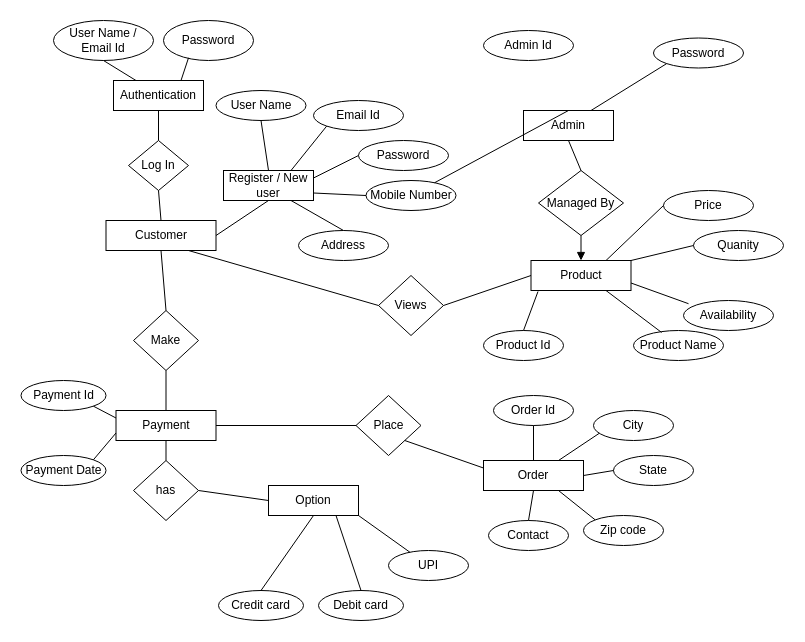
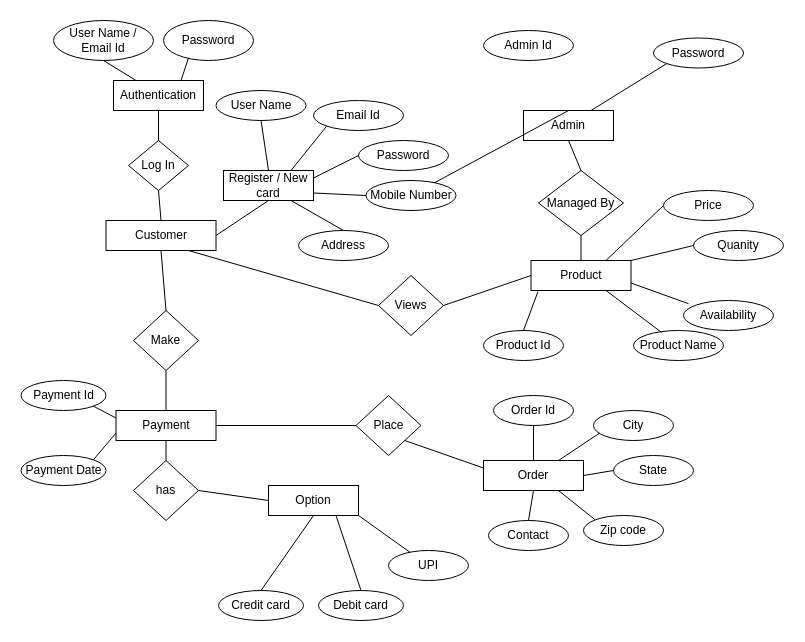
node "Register / New user": label "Register / New user" -> "Register / New card"
edge "Managed By" -> "Product": arrowhead block -> none
